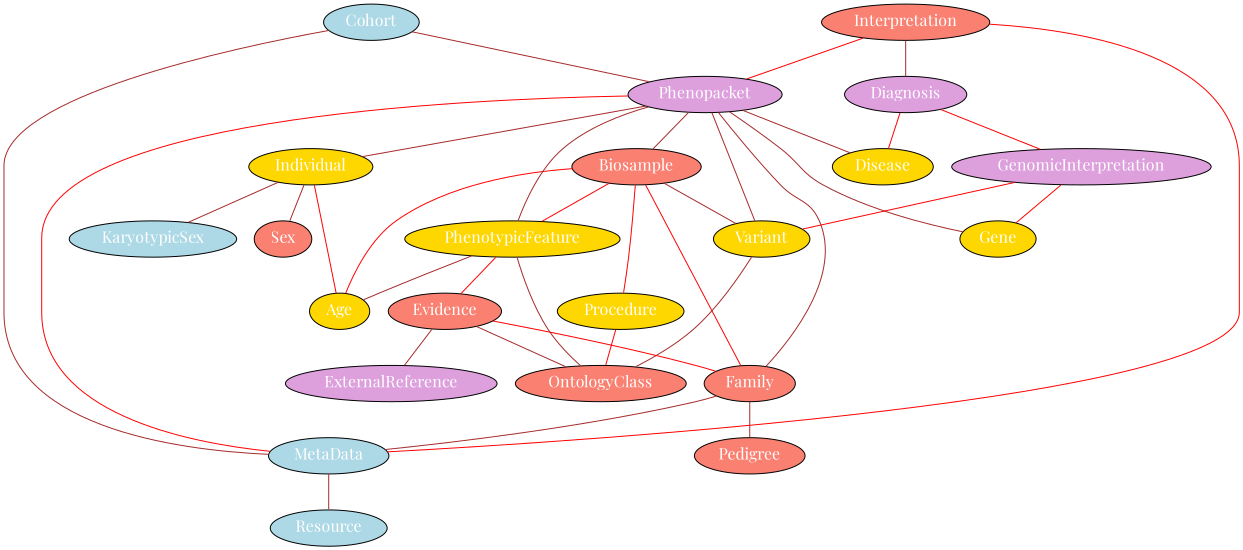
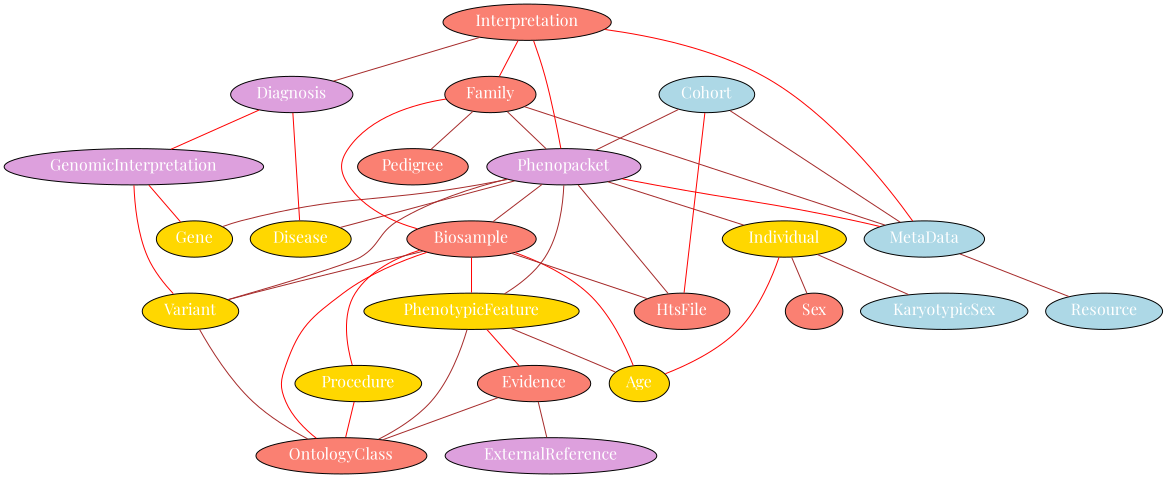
node "HtsFile": added
edge "Biosample" -- "OntologyClass": added
edge "Evidence" -- "Family": now "Interpretation" -- "Family"
